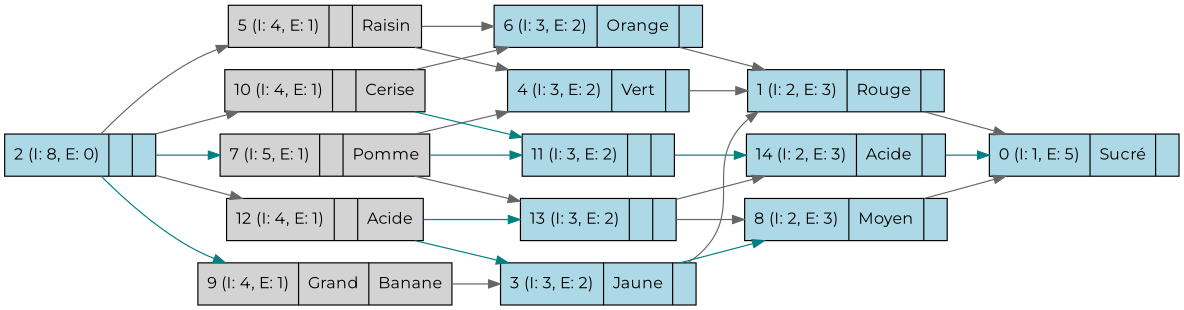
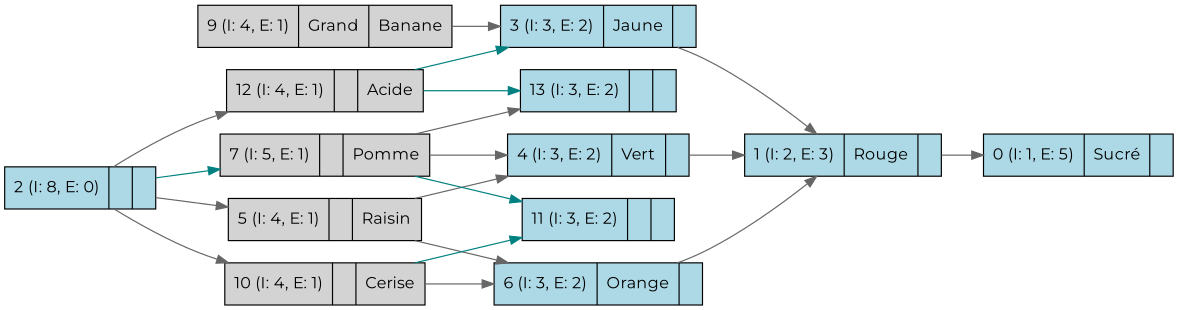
node "14 (I: 2, E: 3)": removed
node "8 (I: 2, E: 3)": removed
edge "2 (I: 8, E: 0)" -> "9 (I: 4, E: 1)": removed
